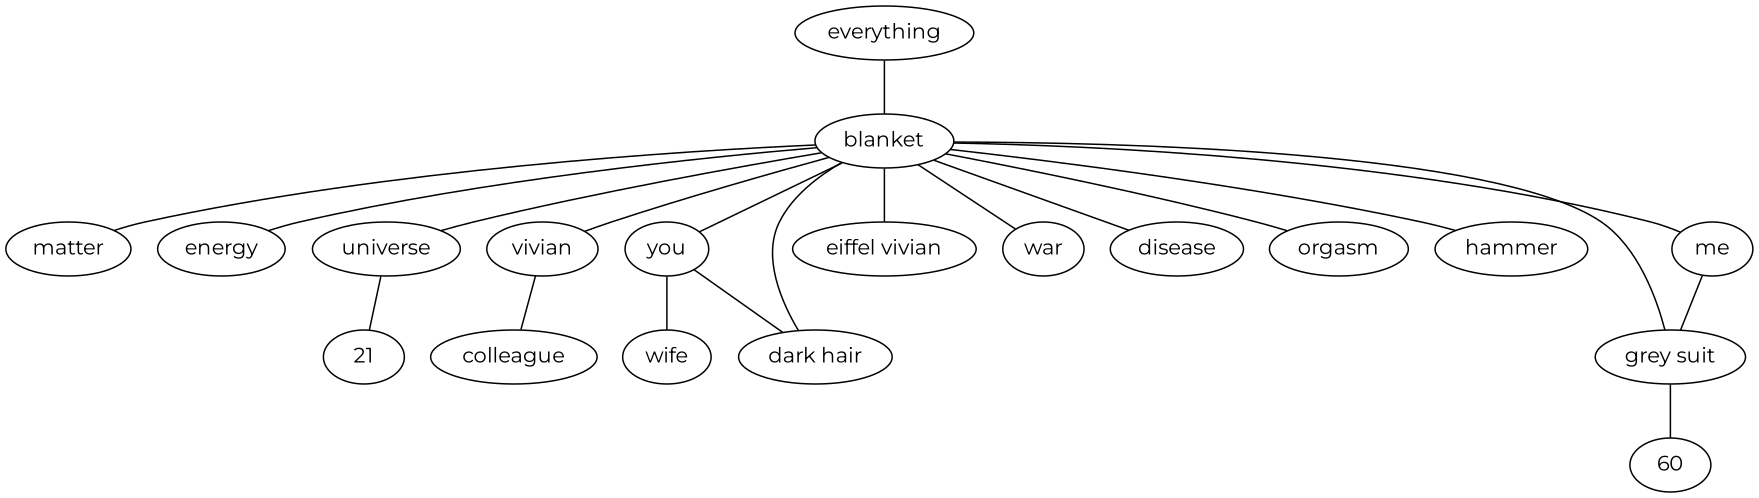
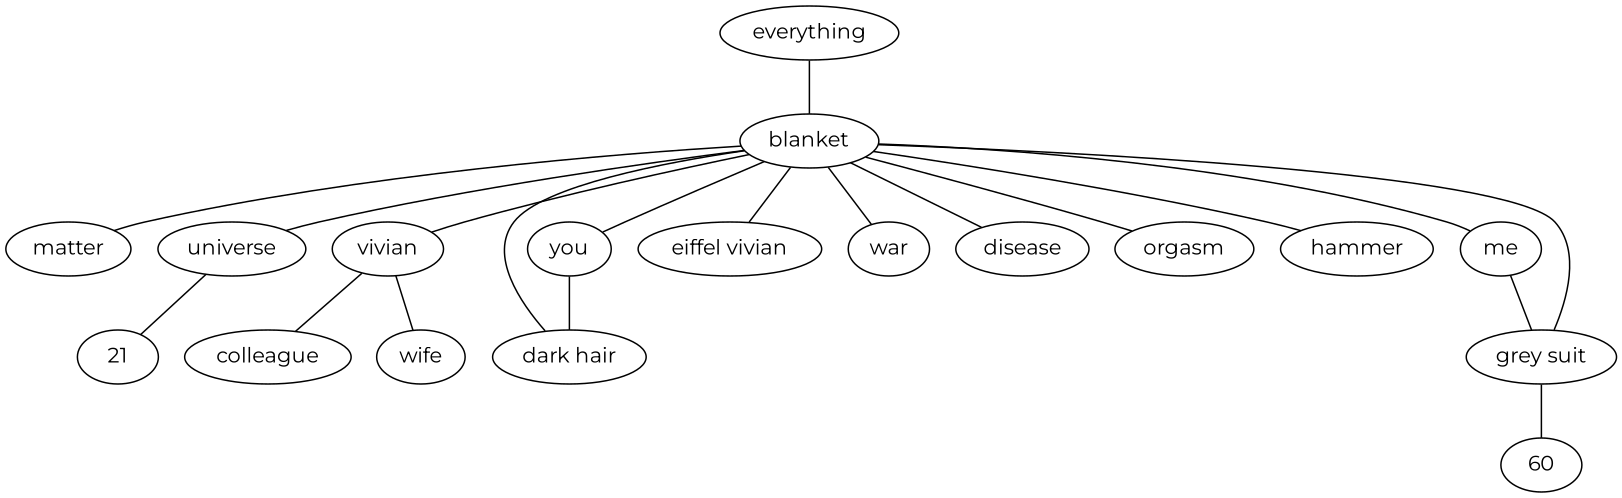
node "energy": removed
edge "you" -- "wife": now "vivian" -- "wife"
